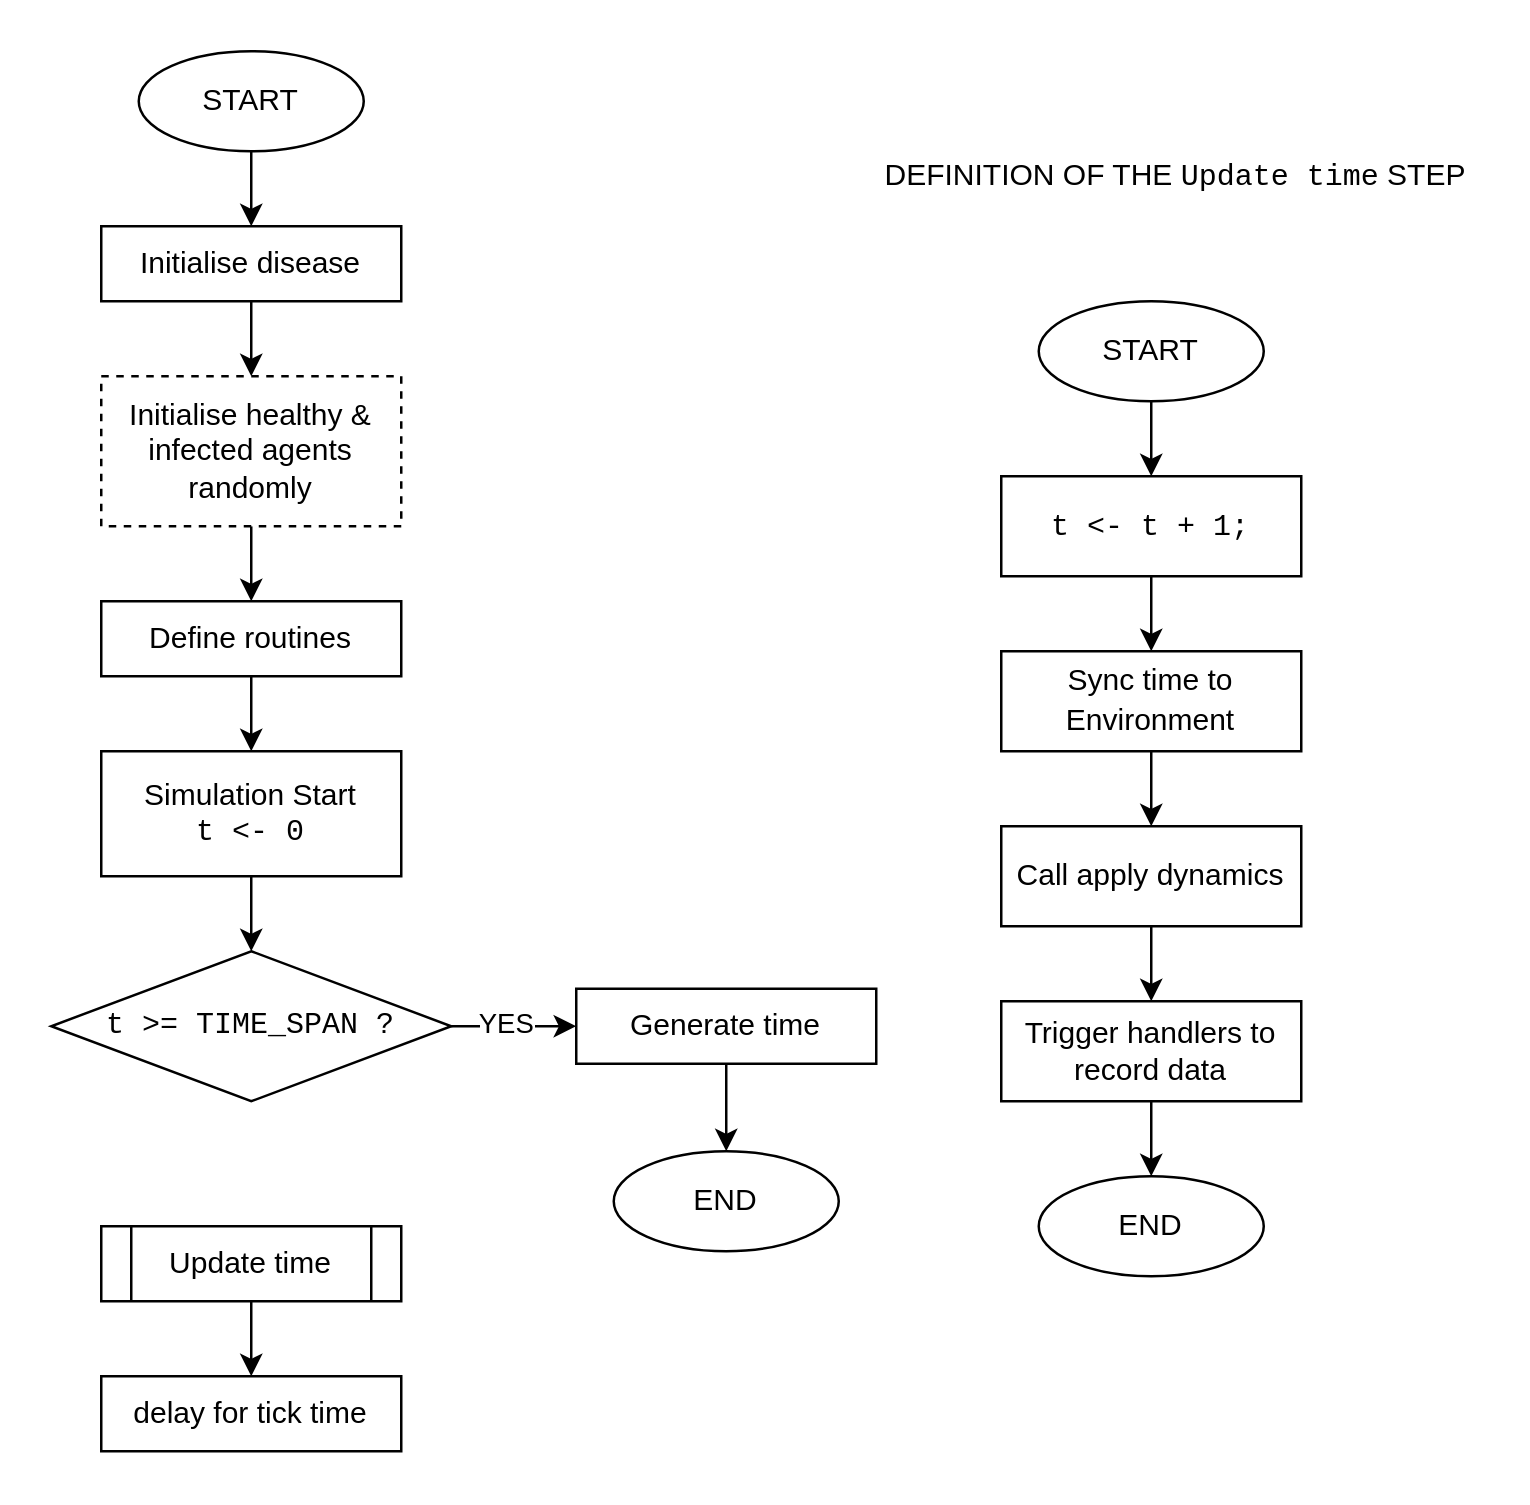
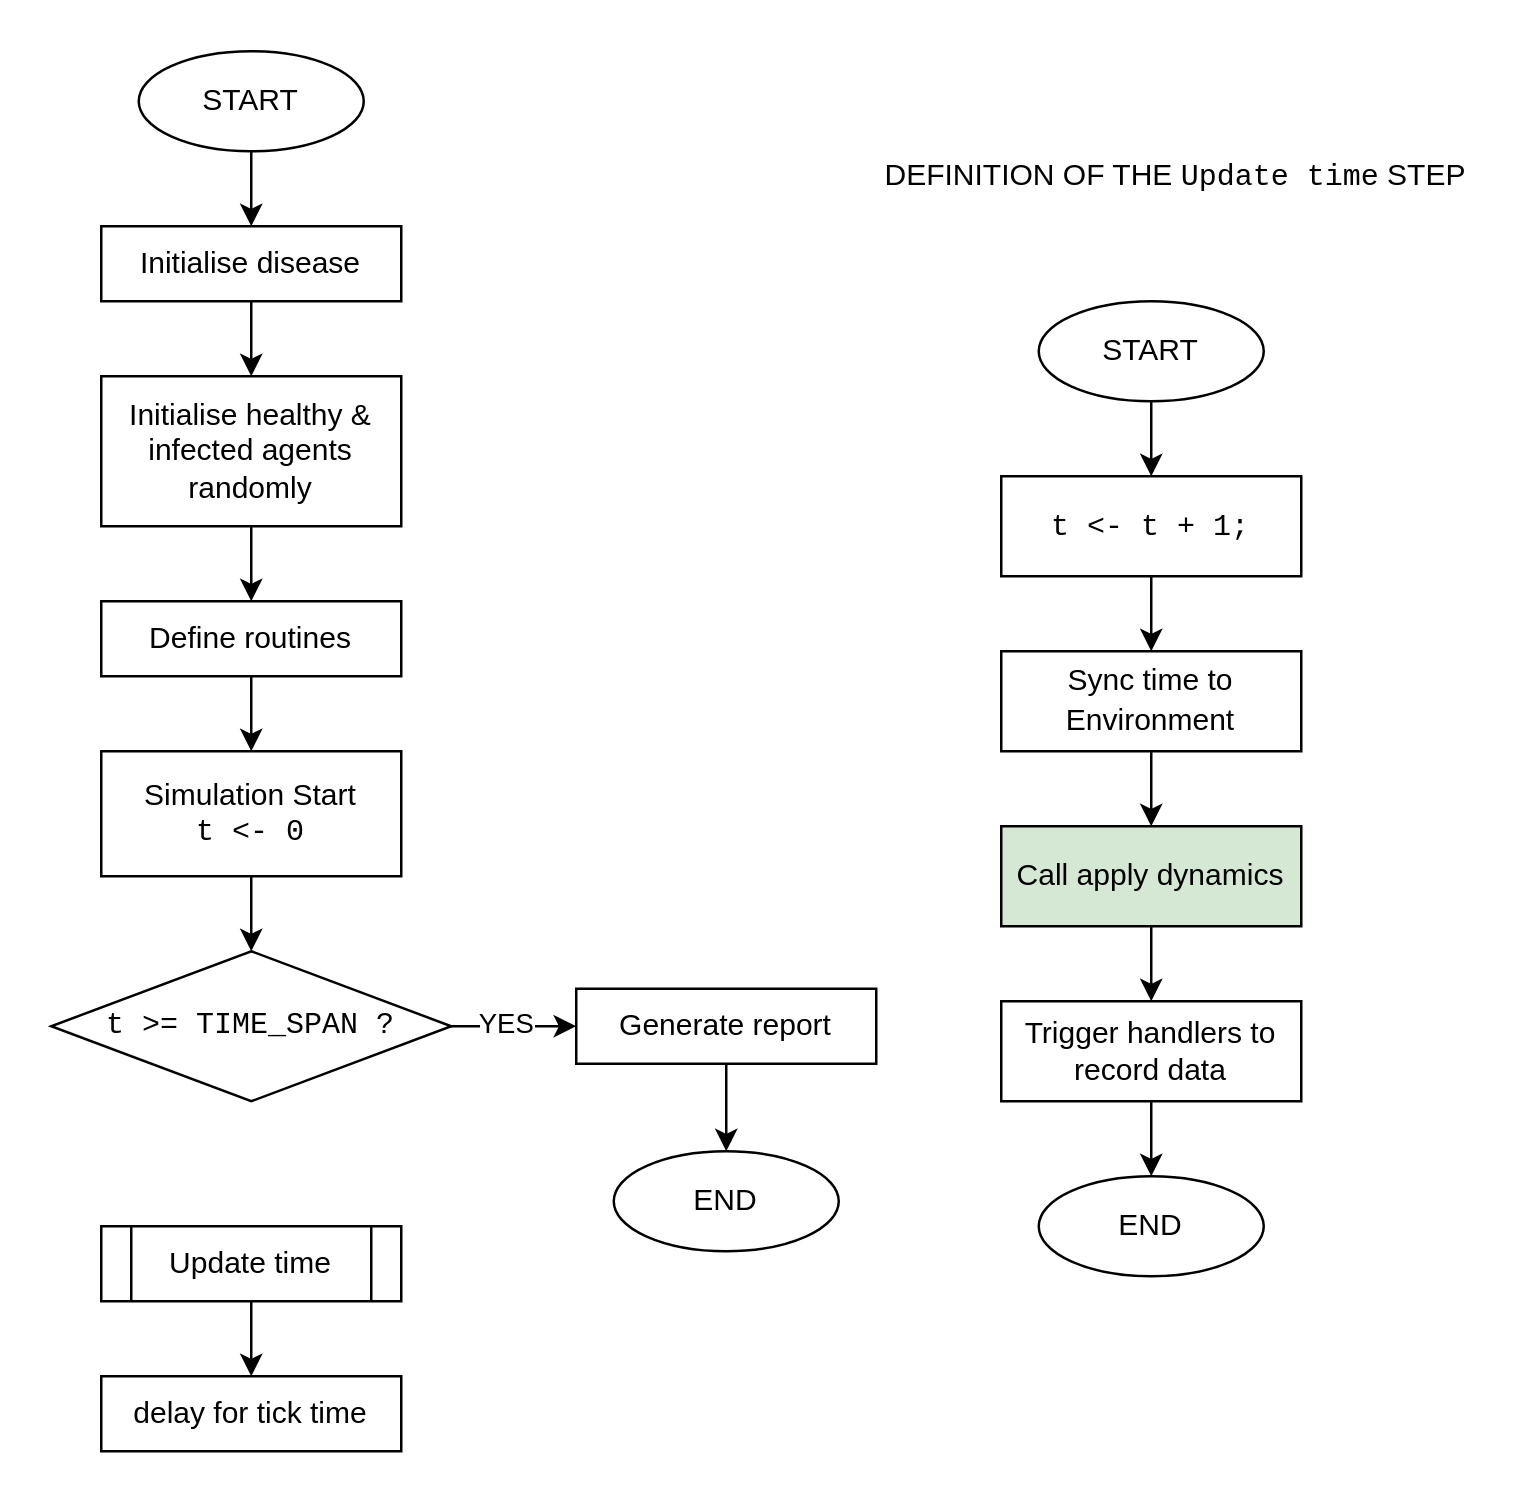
node "Initialise healthy & infected agents randomly": style dashed -> solid
node "Call apply dynamics": fillcolor #ffffff -> #d5e8d4
node "Generate time": label "Generate time" -> "Generate report"
